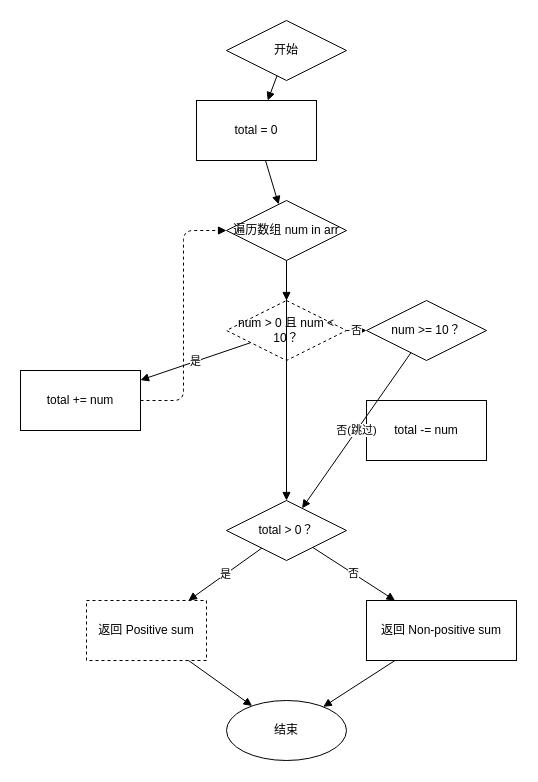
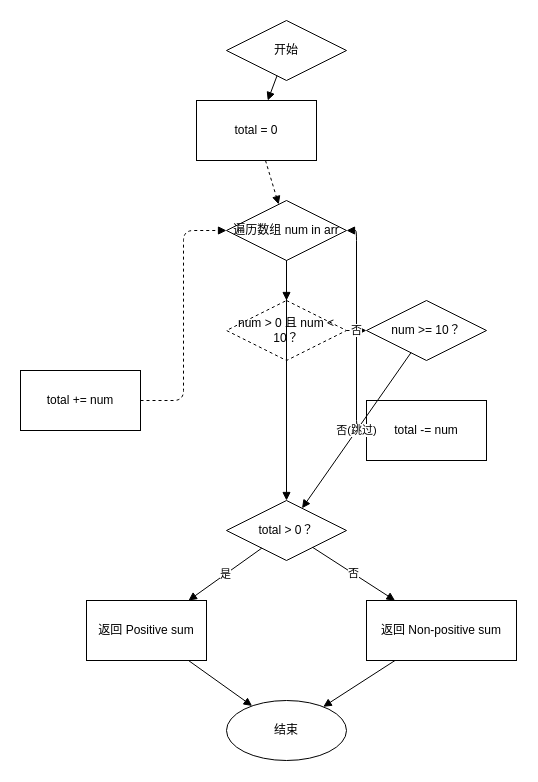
edge "total = 0" -> "遍历数组 num in arr": style solid -> dashed
edge "total -= num" -> "遍历数组 num in arr": added
edge "num > 0 且 num < 10？" -> "total += num": removed, label "是"
node "返回 Positive sum": style dashed -> solid
